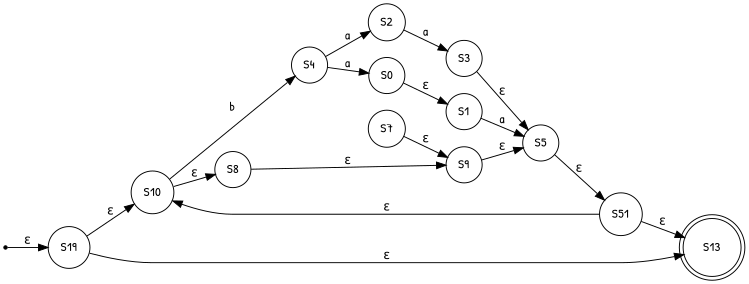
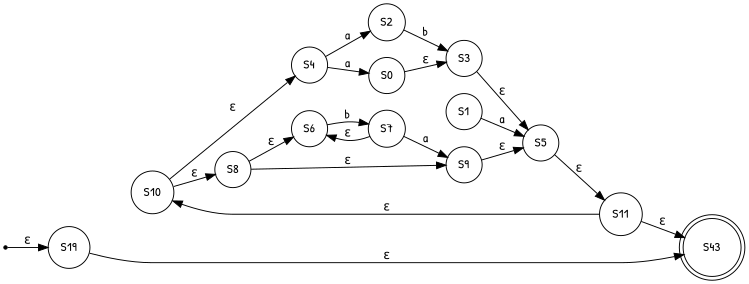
edge "S2" -> "S3": label "a" -> "b"
edge "S0" -> "S1": now "S0" -> "S3"
edge "S10" -> "S4": label "b" -> "ε"
node "S6": added
edge "S7" -> "S9": label "ε" -> "a"
node "S51": label "S51" -> "S11"
edge "S19" -> "S10": removed, label "ε"
node "S13": label "S13" -> "S43"
